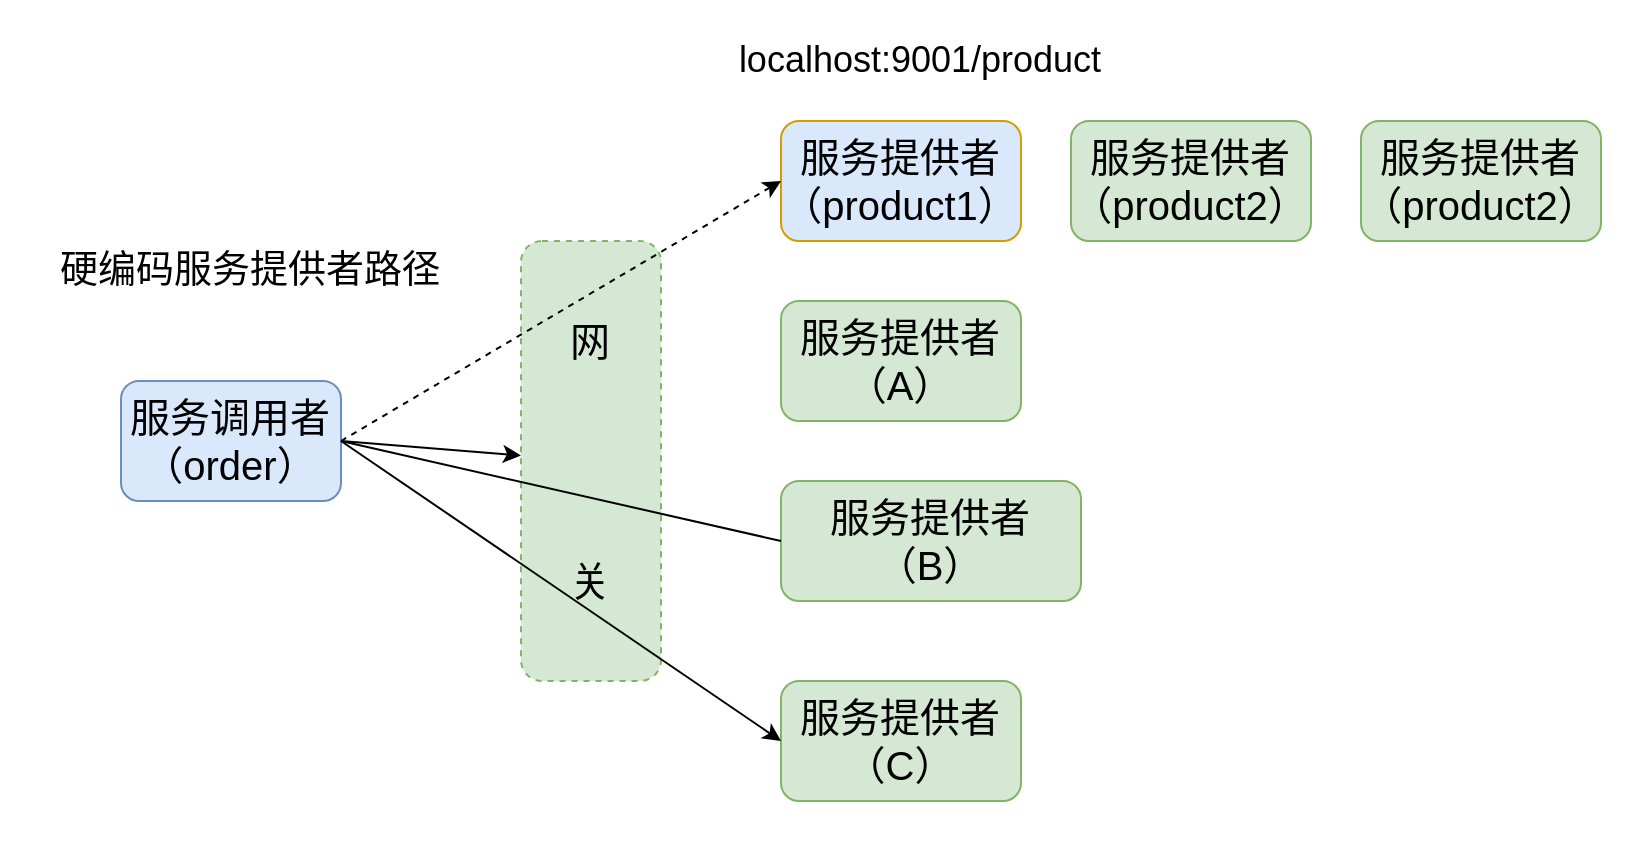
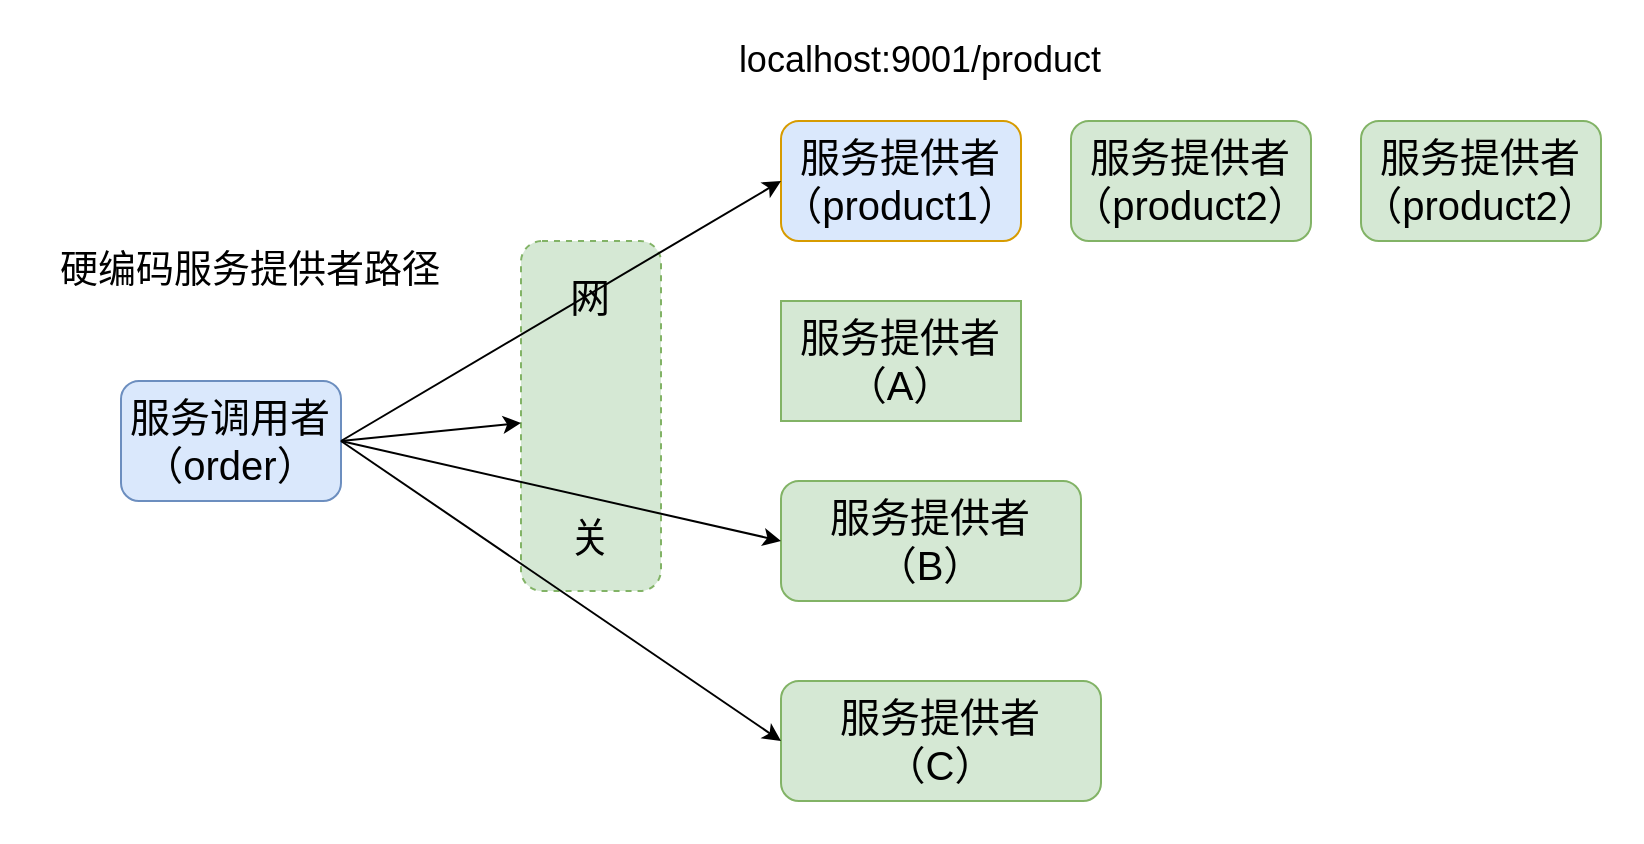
edge "服务调用者（order）" -> "服务提供者（product1）": style dashed -> solid
node "服务提供者（A）": shape rounded rectangle -> rectangle
node "网 关": size 140x440 -> 140x350
edge "服务调用者（order）" -- "服务提供者（B）": arrowhead none -> classic
node "服务提供者（C）": size 240x120 -> 320x120
